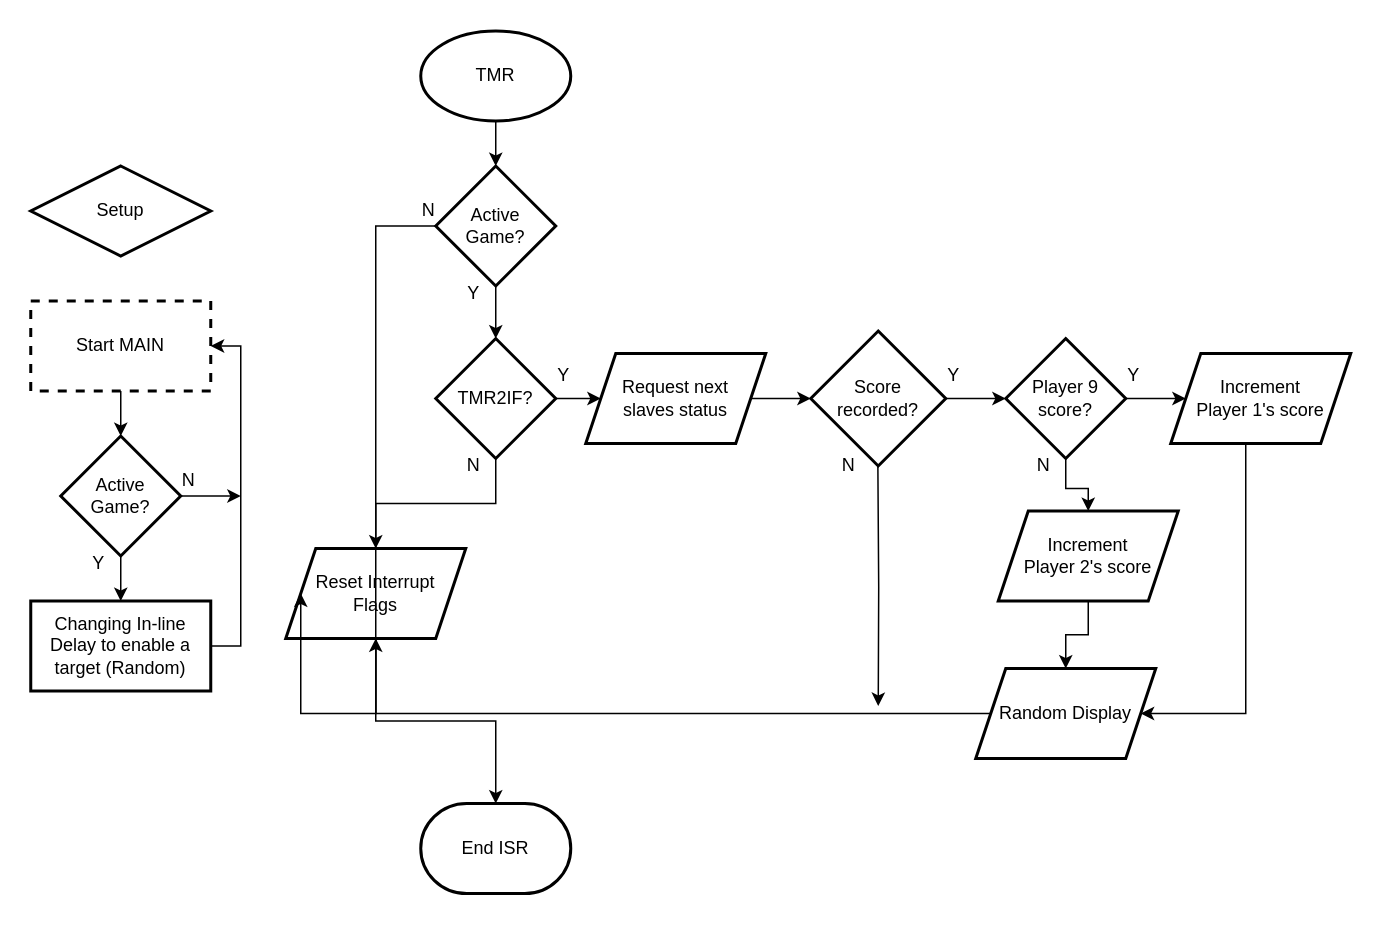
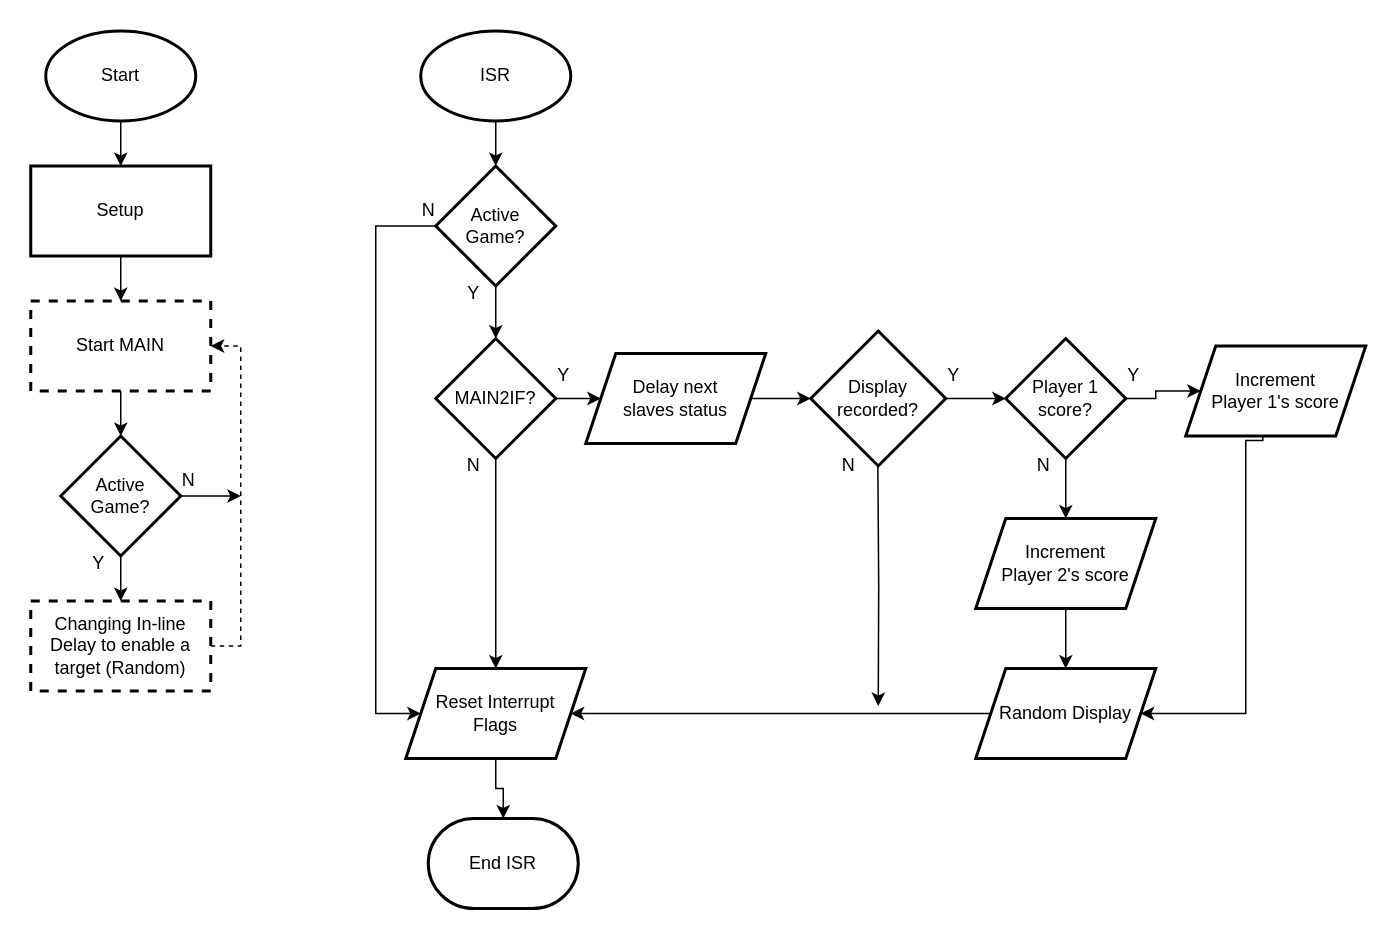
node "Start": added
node "TMR": label "TMR" -> "ISR"
edge "Start" -> "Setup": added
node "Setup": shape diamond -> rectangle
edge "Setup" -> "Start MAIN": added
node "TMR2IF?": label "TMR2IF?" -> "MAIN2IF?"
node "Request next slaves status": label "Request next slaves status" -> "Delay next slaves status"
node "Score recorded?": label "Score recorded?" -> "Display recorded?"
node "Player 9 score?": label "Player 9 score?" -> "Player 1 score?"
node "Increment Player 1's score": moved (1261, 398) -> (1276, 391)
edge "Changing In-line Delay to enable a target (Random)" -> "Start MAIN": style solid -> dashed
node "Increment Player 2's score": moved (1088, 556) -> (1066, 563)
node "Reset Interrupt Flags": moved (376, 593) -> (496, 713)
node "Changing In-line Delay to enable a target (Random)": style solid -> dashed
node "End ISR": moved (496, 848) -> (503, 863)
